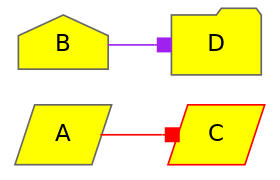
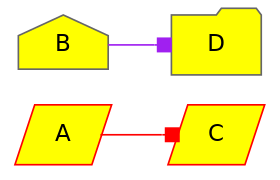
node "A": color gray40 -> red
